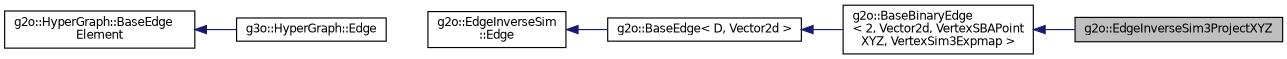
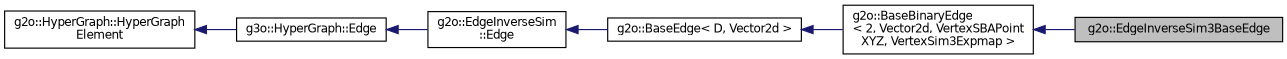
node "g2o::HyperGraph::BaseEdge Element": label "g2o::HyperGraph::BaseEdge Element" -> "g2o::HyperGraph::HyperGraph Element"
edge "g2o::EdgeInverseSim ::Edge" -> "g3o::HyperGraph::Edge": added
node "g2o::EdgeInverseSim3ProjectXYZ": label "g2o::EdgeInverseSim3ProjectXYZ" -> "g2o::EdgeInverseSim3BaseEdge"
